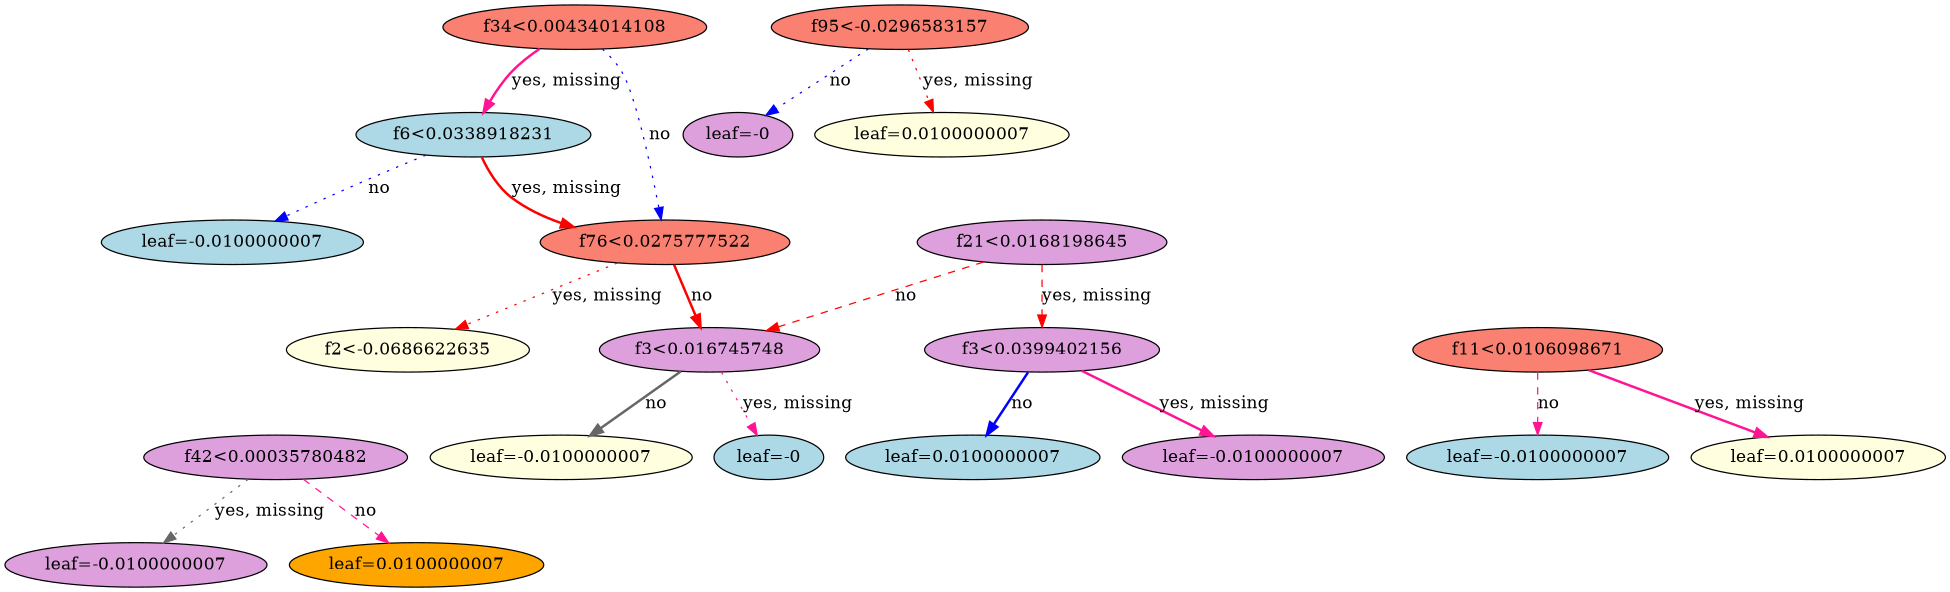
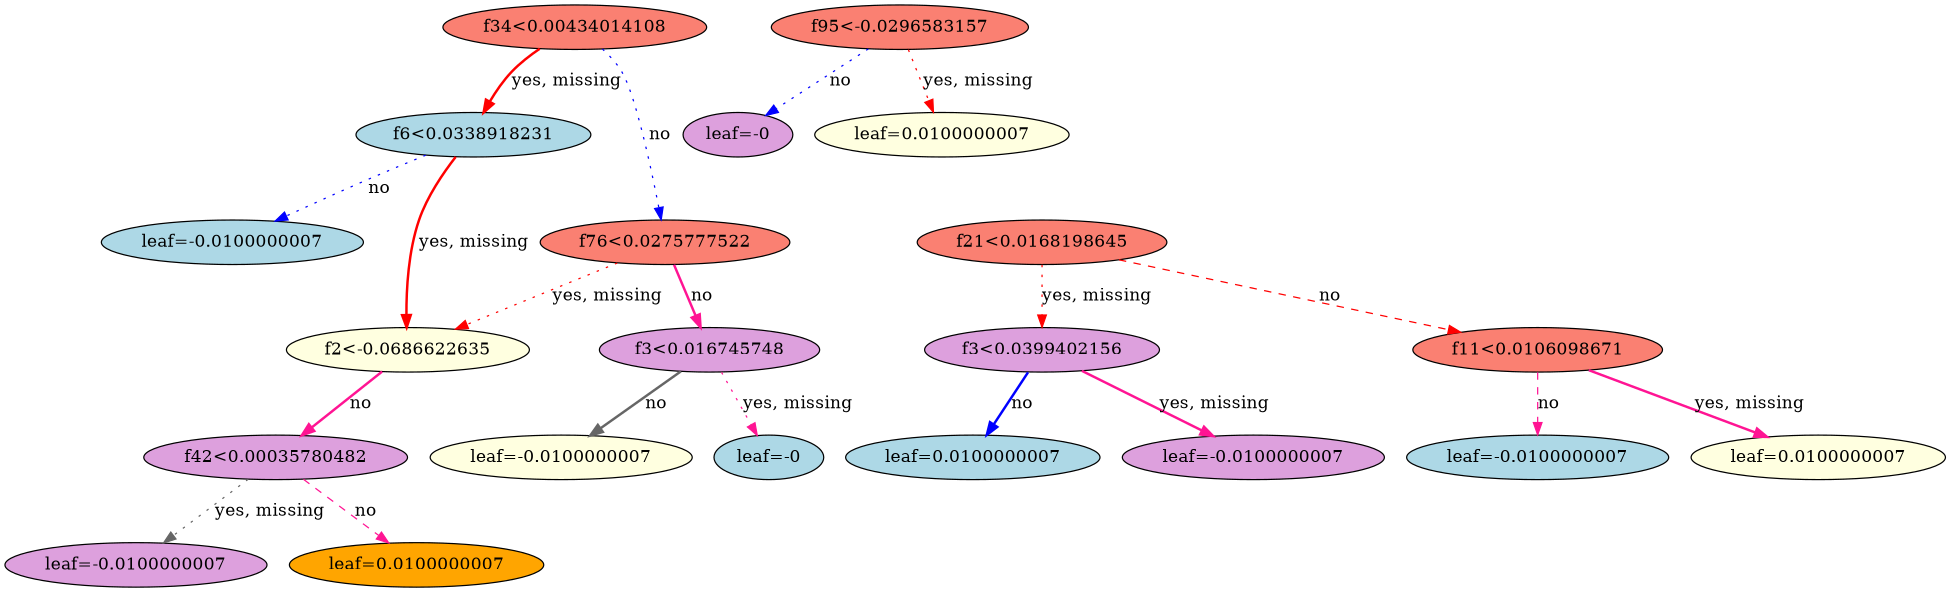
edge "f34<0.00434014108" -> "f6<0.0338918231": color deeppink -> red
edge "f6<0.0338918231" -> "f76<0.0275777522": now "f6<0.0338918231" -> "f2<-0.0686622635"
node "f21<0.0168198645": fillcolor plum -> salmon
edge "f76<0.0275777522" -> "f3<0.016745748": color red -> deeppink
edge "f21<0.0168198645" -> "f3<0.0399402156": style dashed -> dotted
edge "f21<0.0168198645" -> "f3<0.016745748": now "f21<0.0168198645" -> "f11<0.0106098671"
edge "f2<-0.0686622635" -> "f42<0.00035780482": added, label "no"
